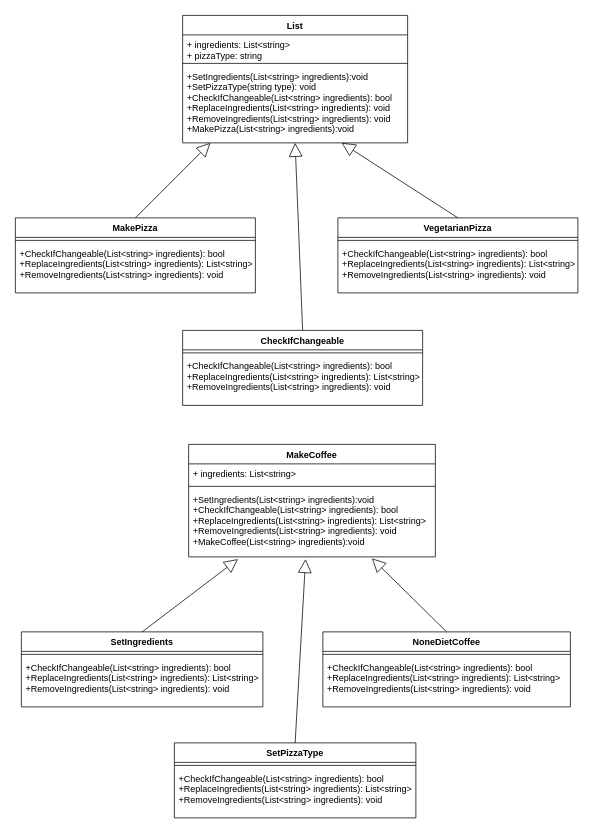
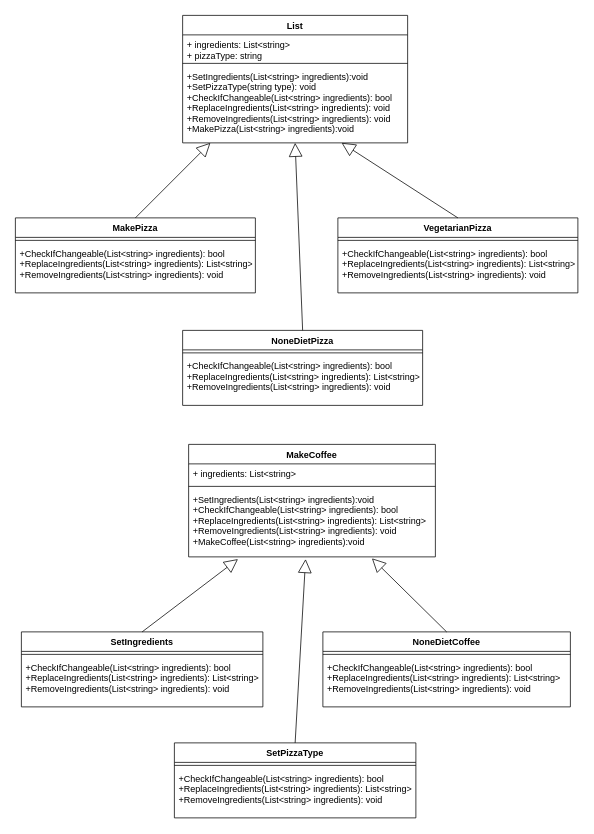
node "CheckIfChangeable": label "CheckIfChangeable" -> "NoneDietPizza"
